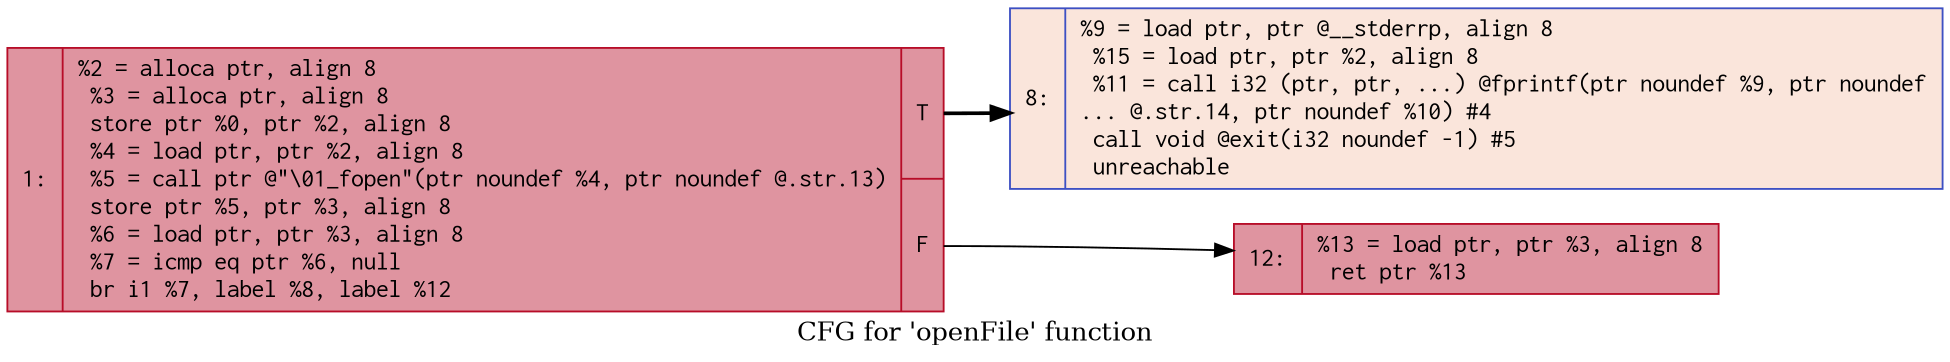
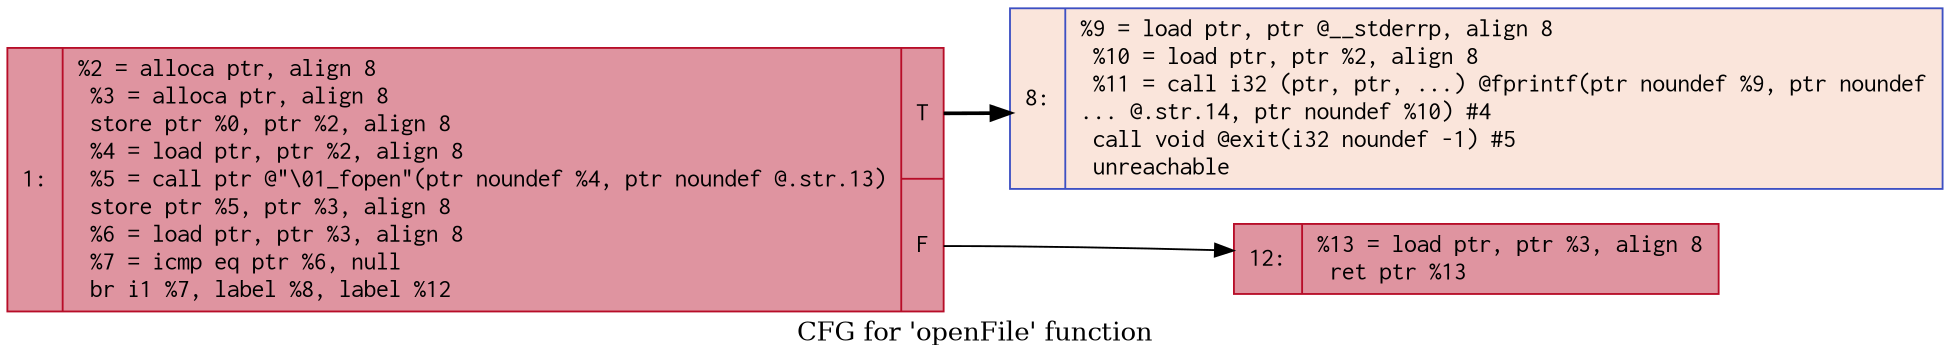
node "8:": text "%15 = load ptr, ptr %2, align 8" -> "%10 = load ptr, ptr %2, align 8"
